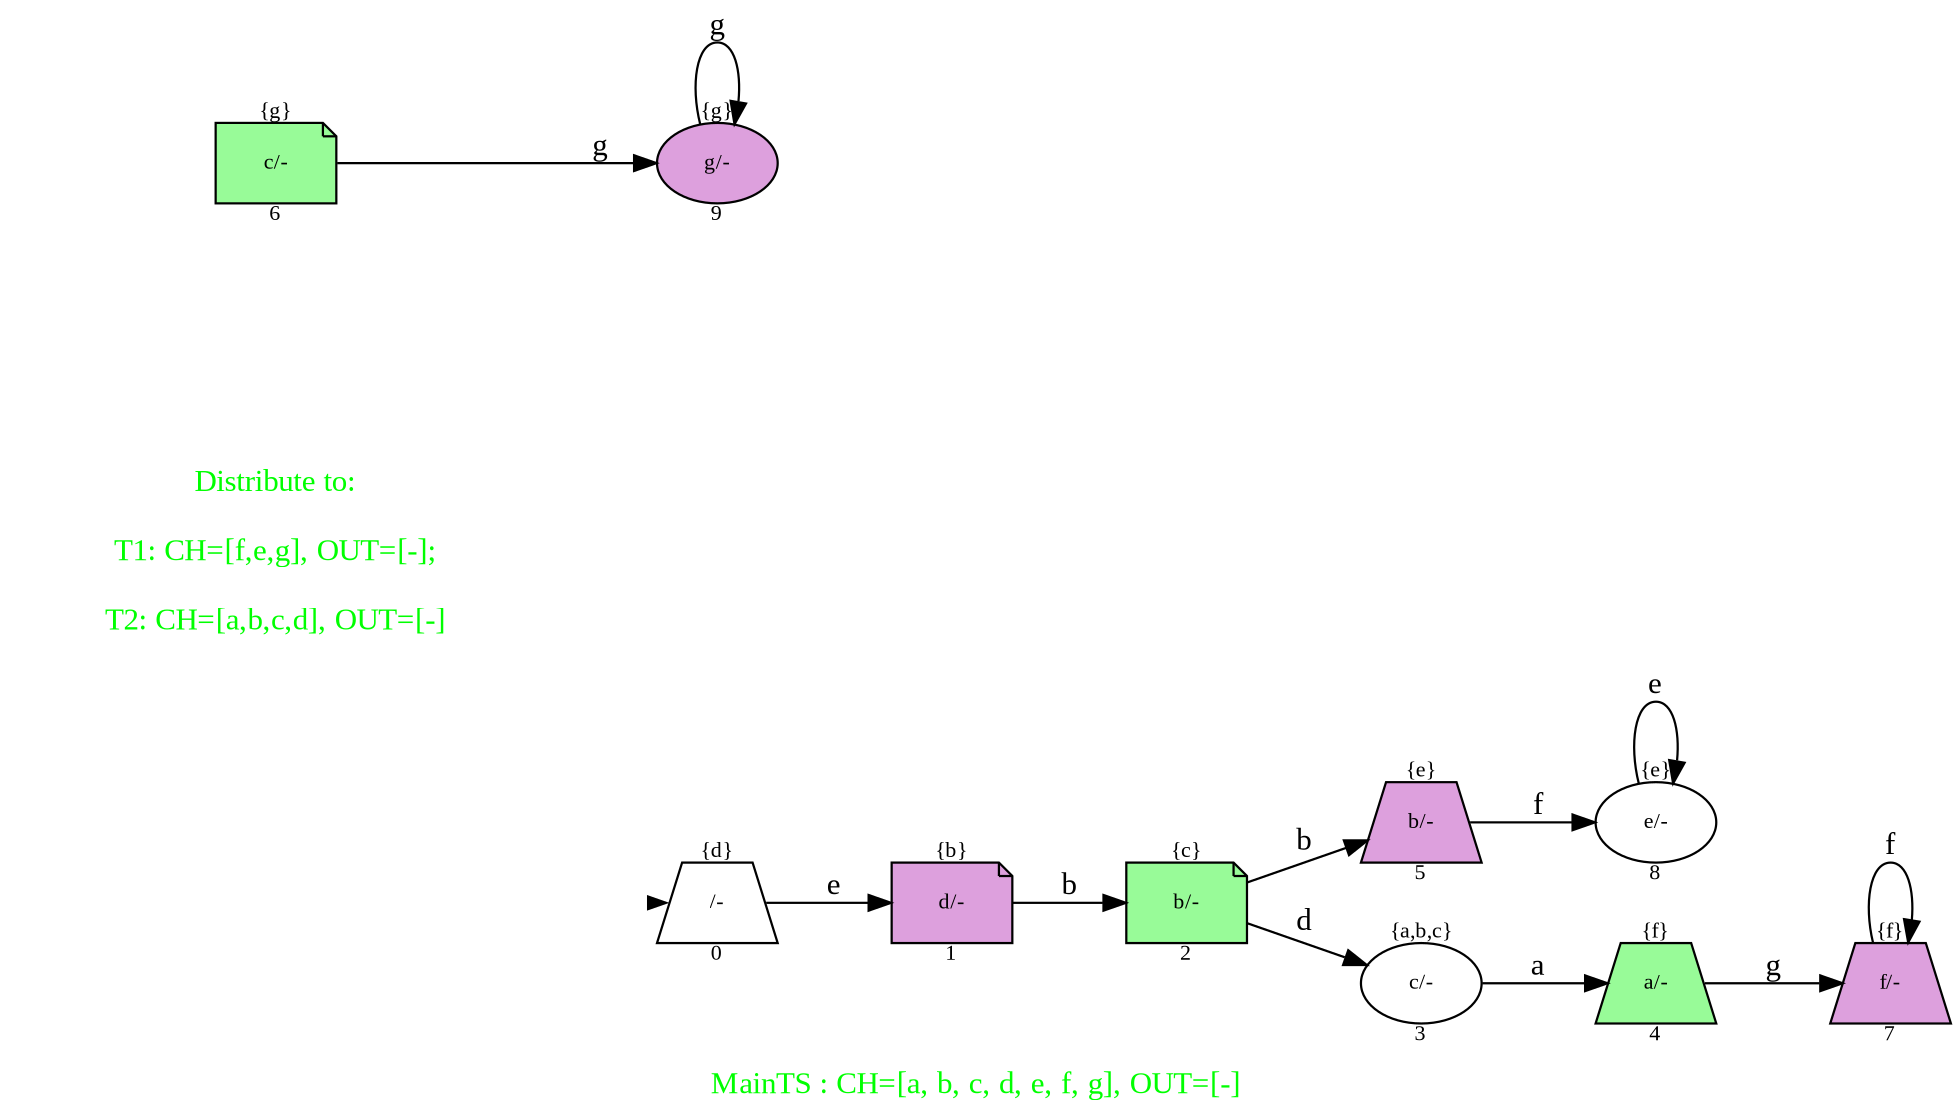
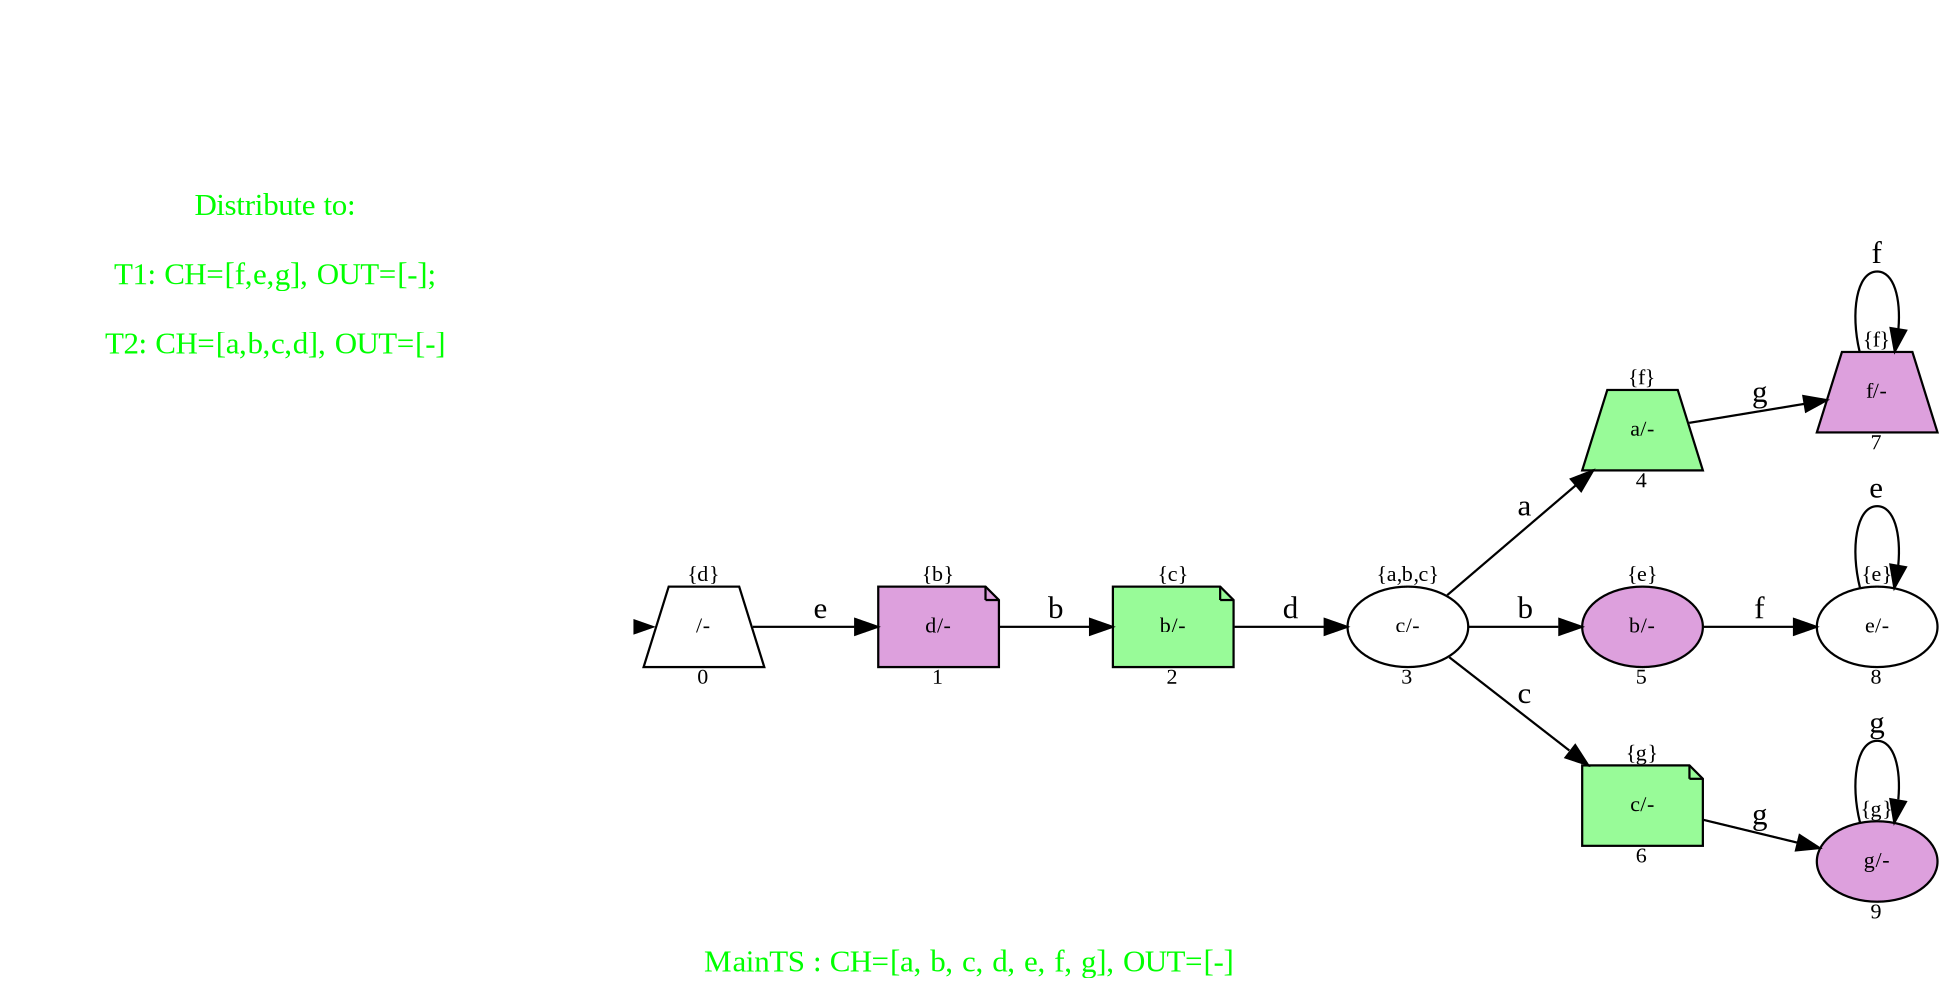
edge "{a,b,c} c/- 3" -> "{g} c/- 6": added, label "c"
node "{e} b/- 5": shape trapezium -> ellipse
edge "{c} b/- 2" -> "{e} b/- 5": now "{a,b,c} c/- 3" -> "{e} b/- 5"
